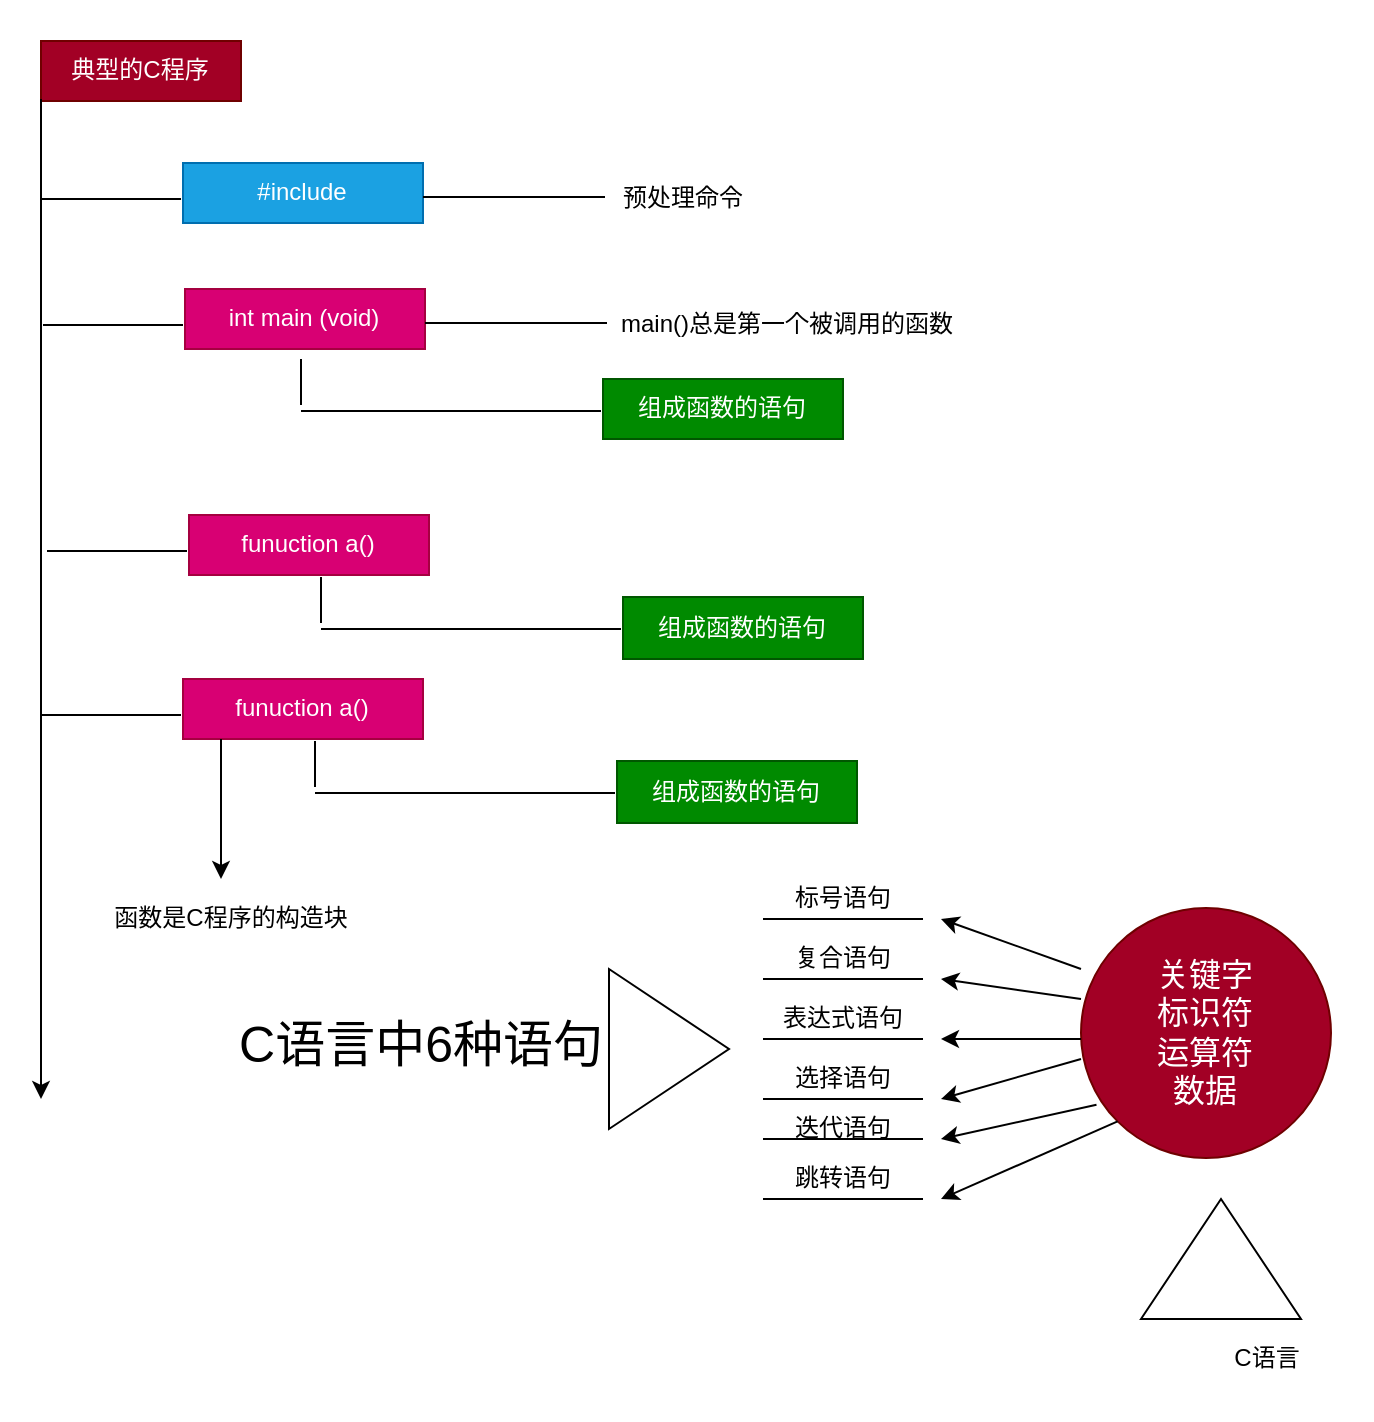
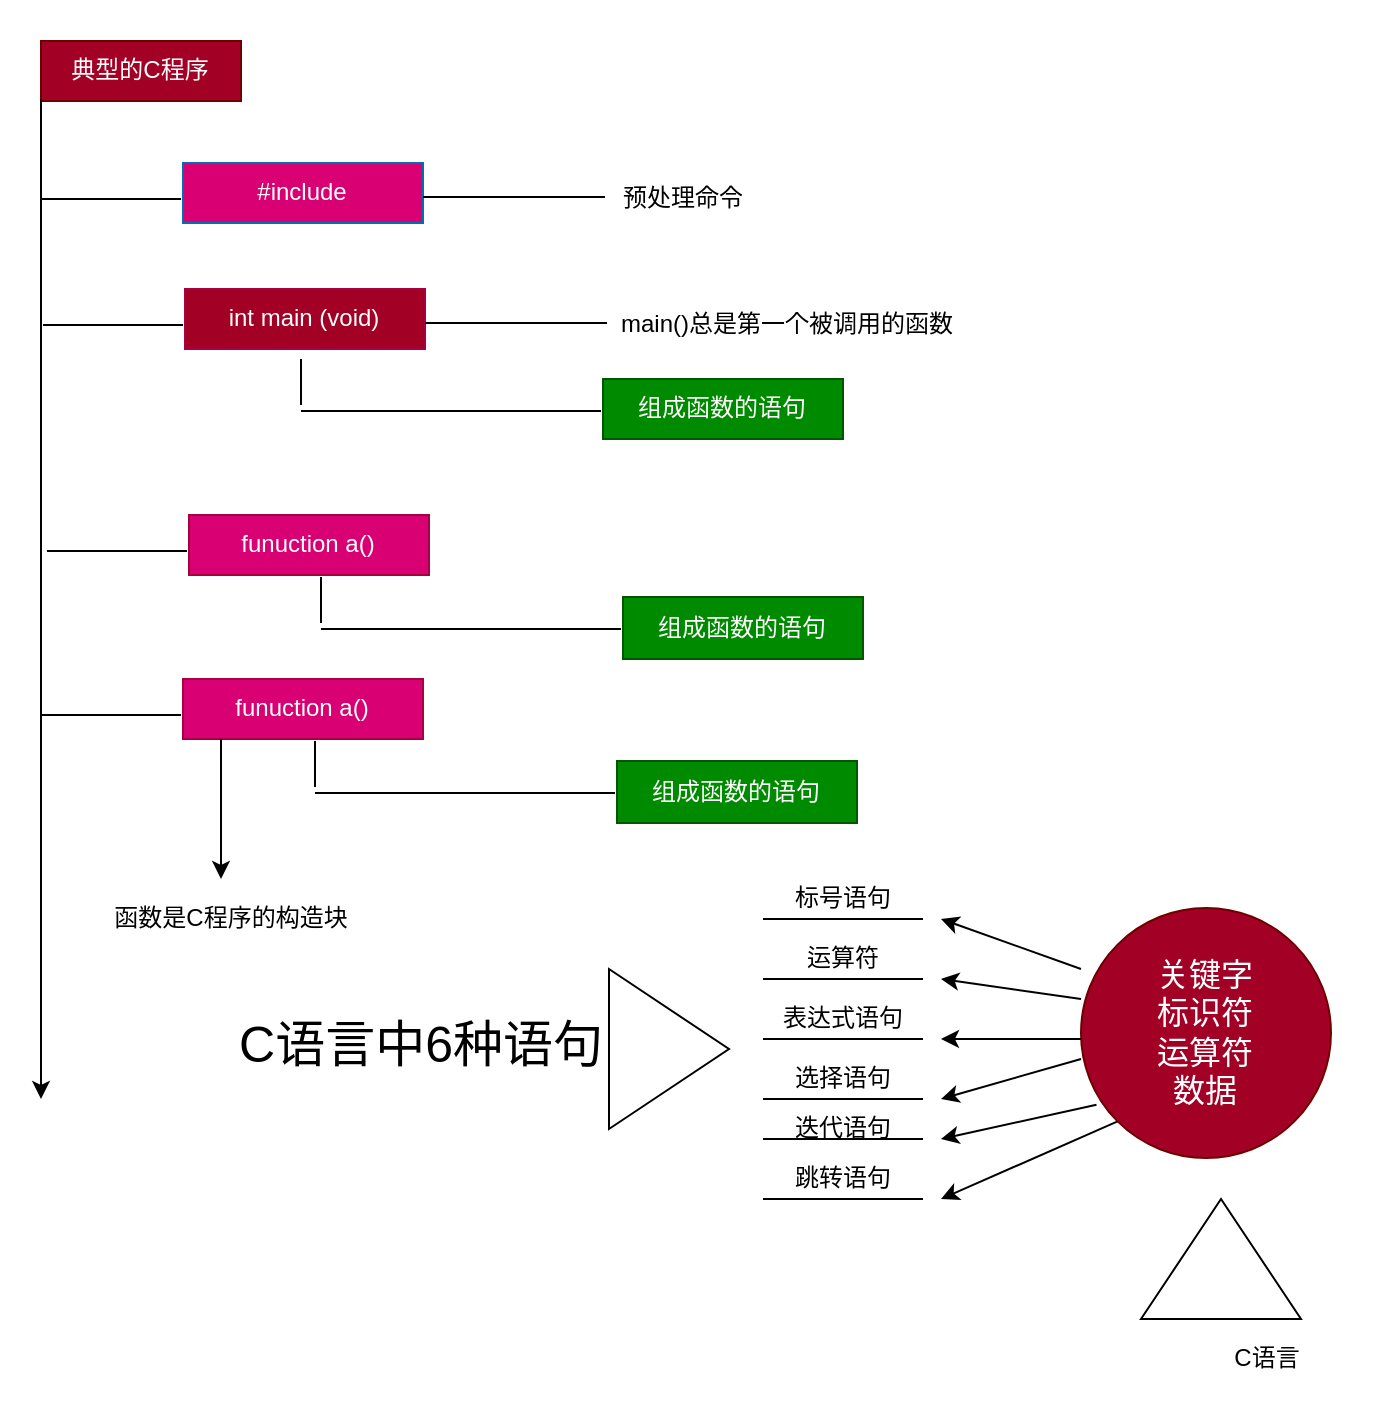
node "#include": fillcolor #1ba1e2 -> #d80073
node "int main (void)": fillcolor #d80073 -> #a20025
node "复合语句": label "复合语句" -> "运算符"
